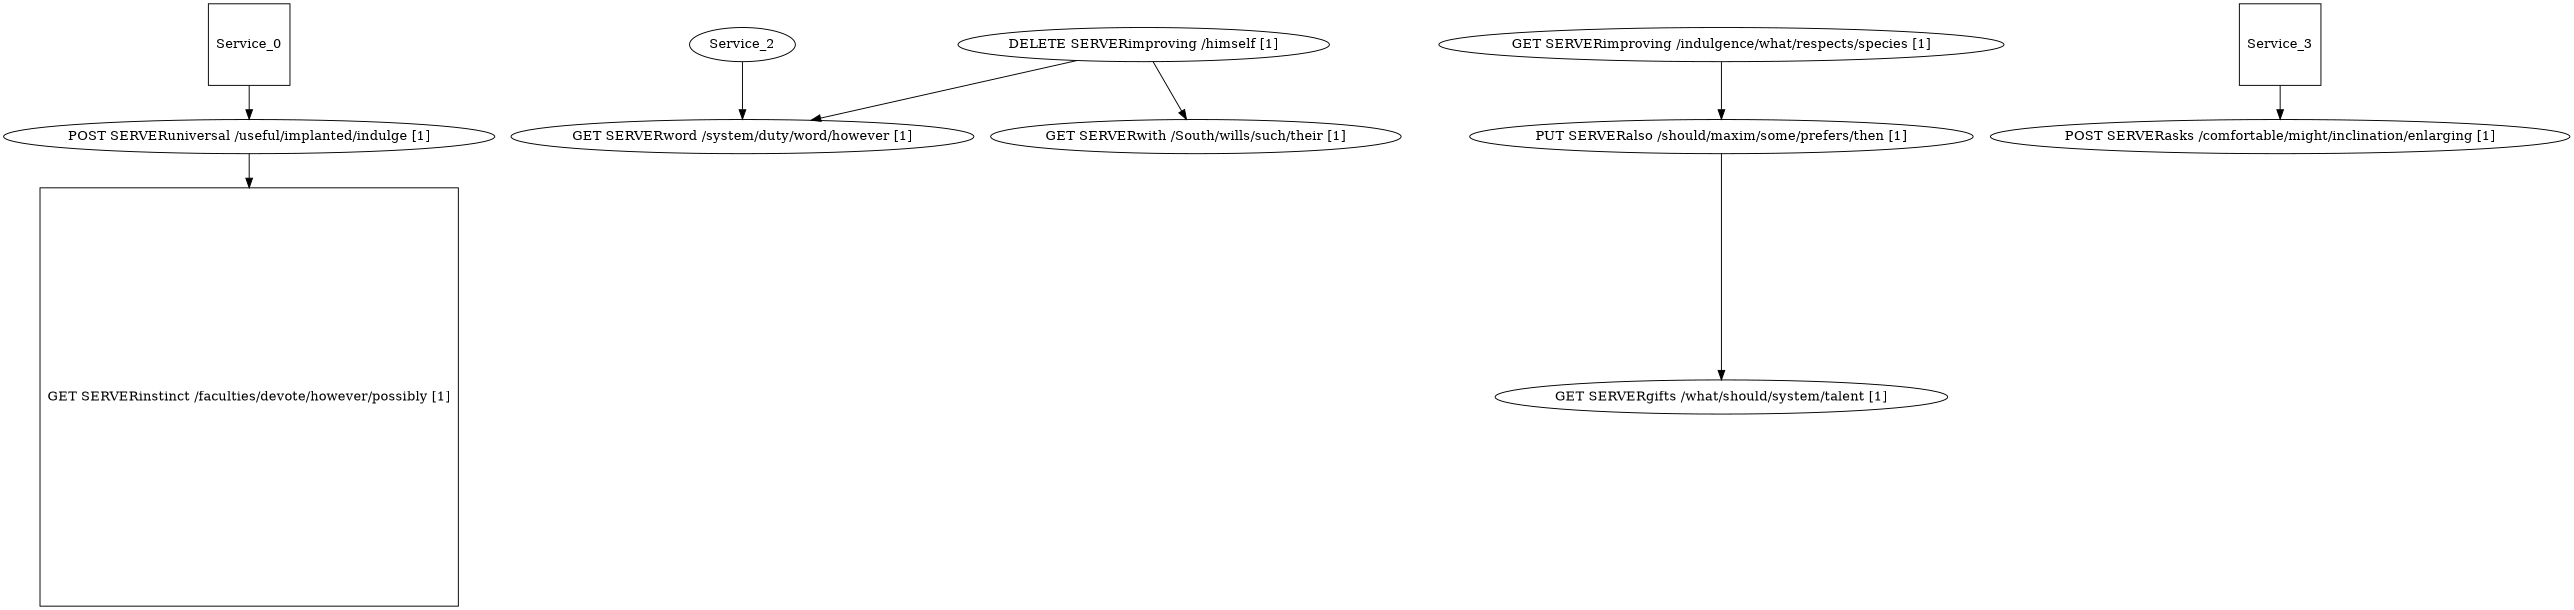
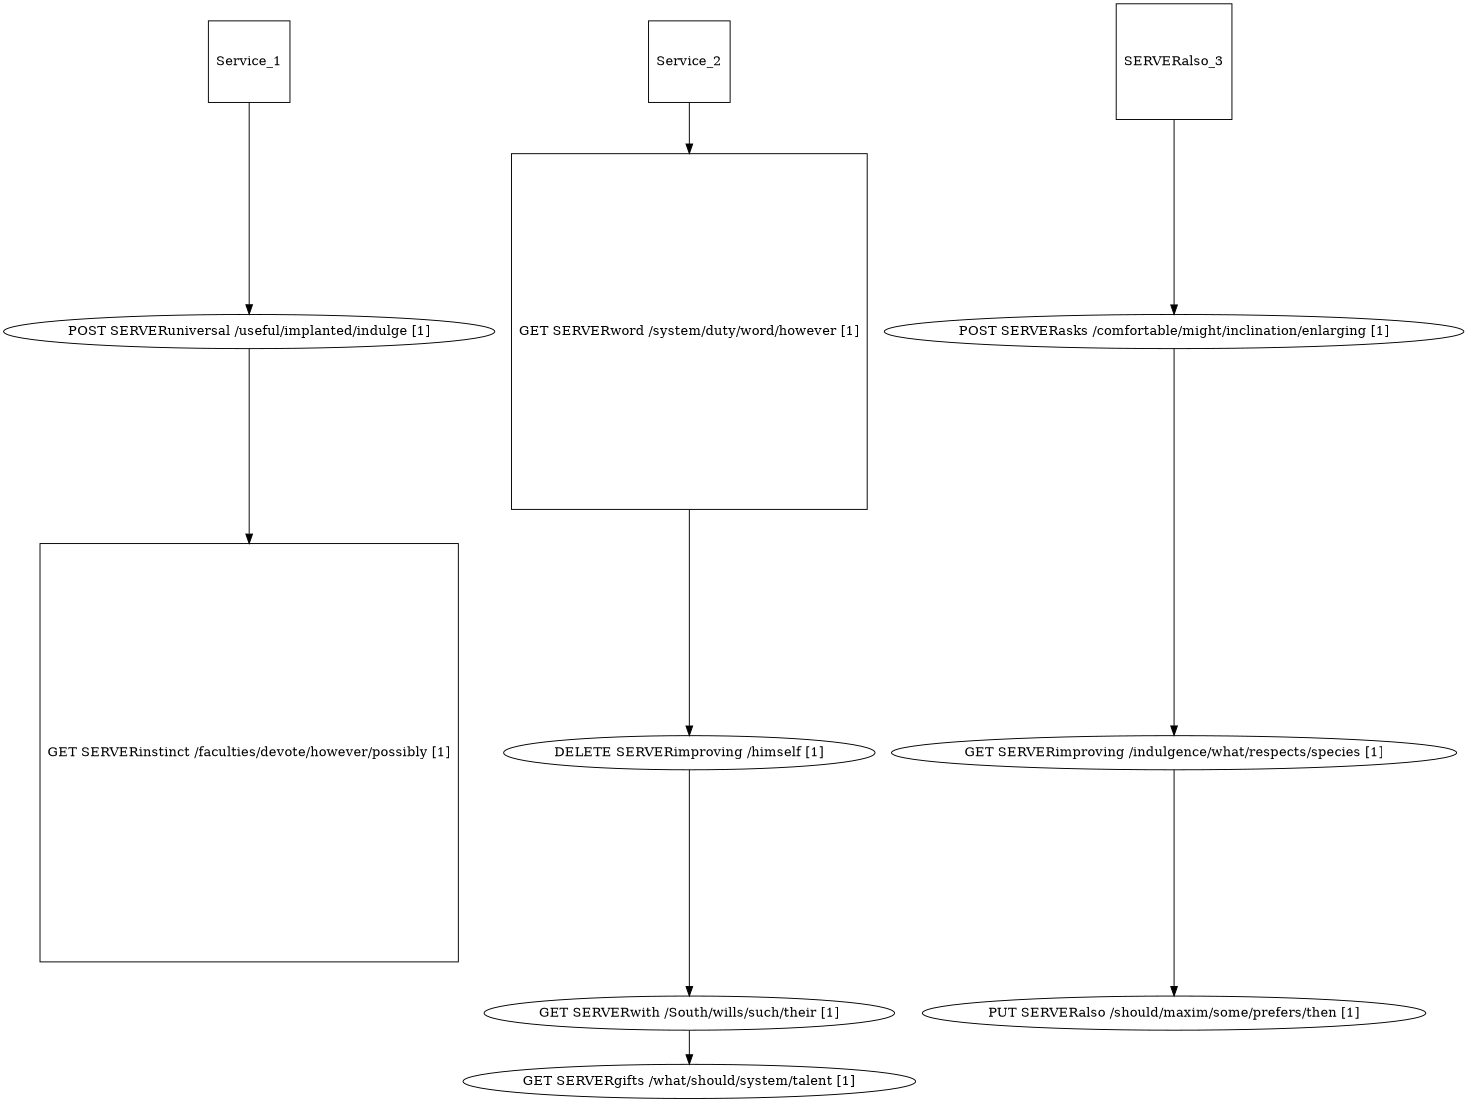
node "Service_0": label "Service_0" -> "Service_1"
node "Service_2": shape ellipse -> square
node "Service_3": label "Service_3" -> "SERVERalso_3"
edge "DELETE SERVERimproving /himself [1]" -> "GET SERVERword /system/duty/word/however [1]": reversed
node "GET SERVERword /system/duty/word/however [1]": shape ellipse -> square
edge "PUT SERVERalso /should/maxim/some/prefers/then [1]" -> "GET SERVERgifts /what/should/system/talent [1]": now "GET SERVERwith /South/wills/such/their [1]" -> "GET SERVERgifts /what/should/system/talent [1]"
edge "POST SERVERasks /comfortable/might/inclination/enlarging [1]" -> "GET SERVERimproving /indulgence/what/respects/species [1]": added
